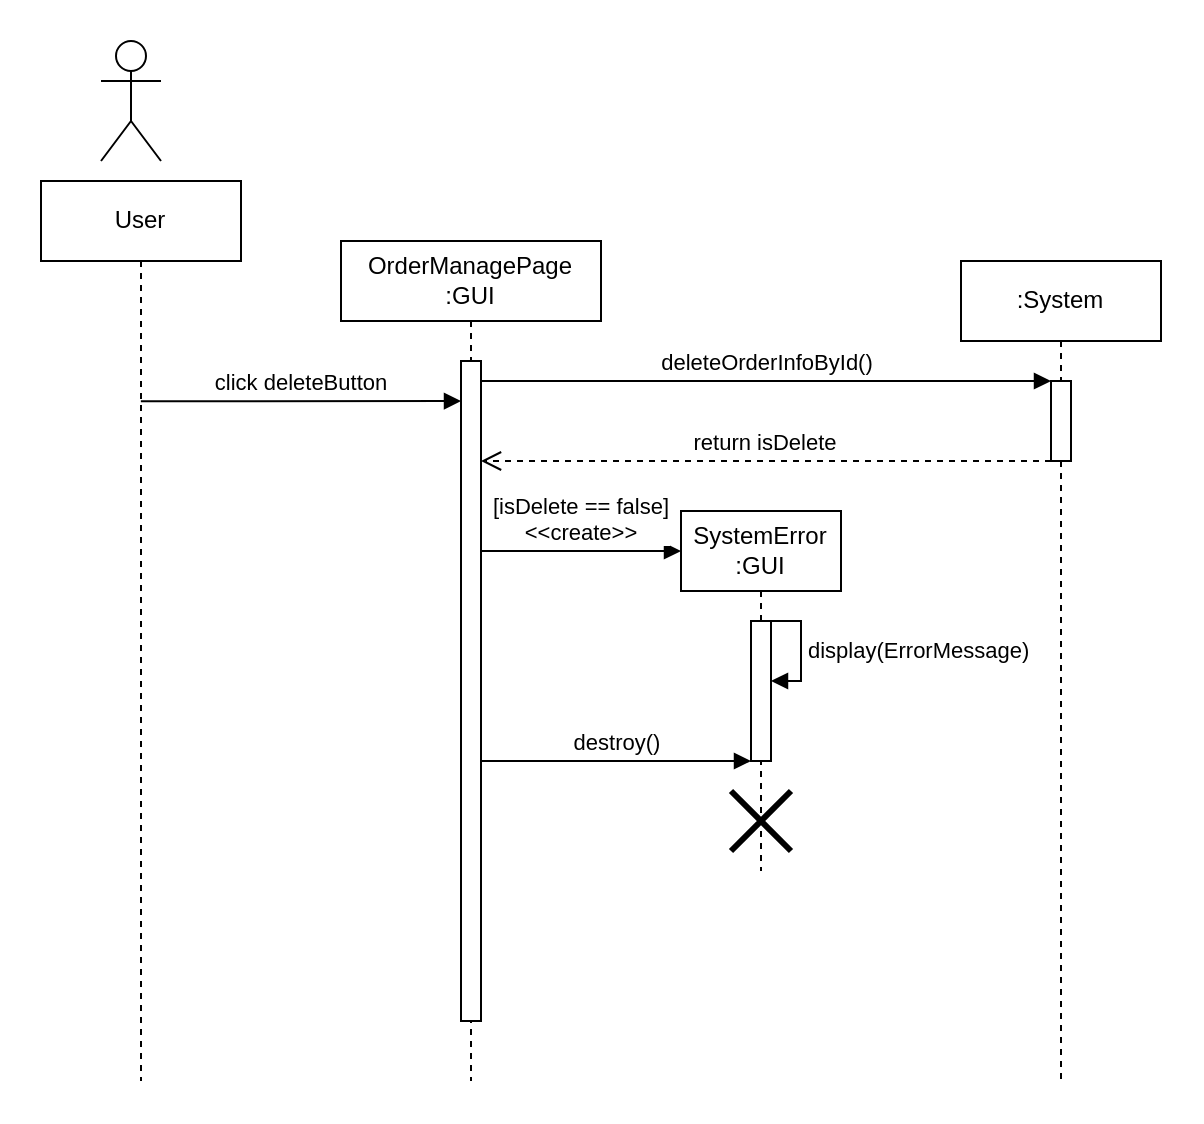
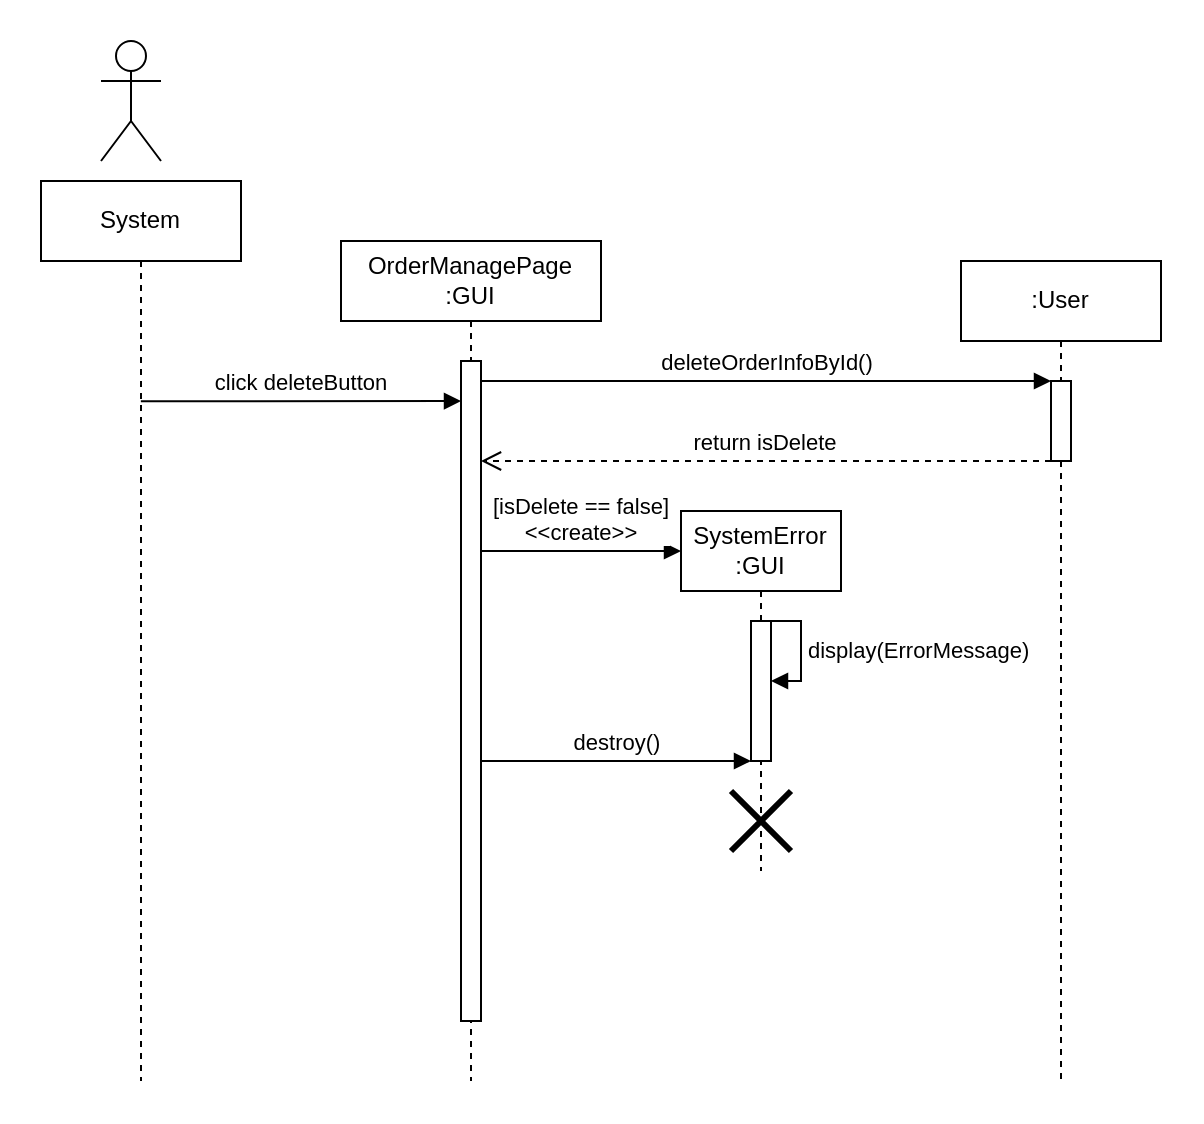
node "User": label "User" -> "System"
node ":System": label ":System" -> ":User"
